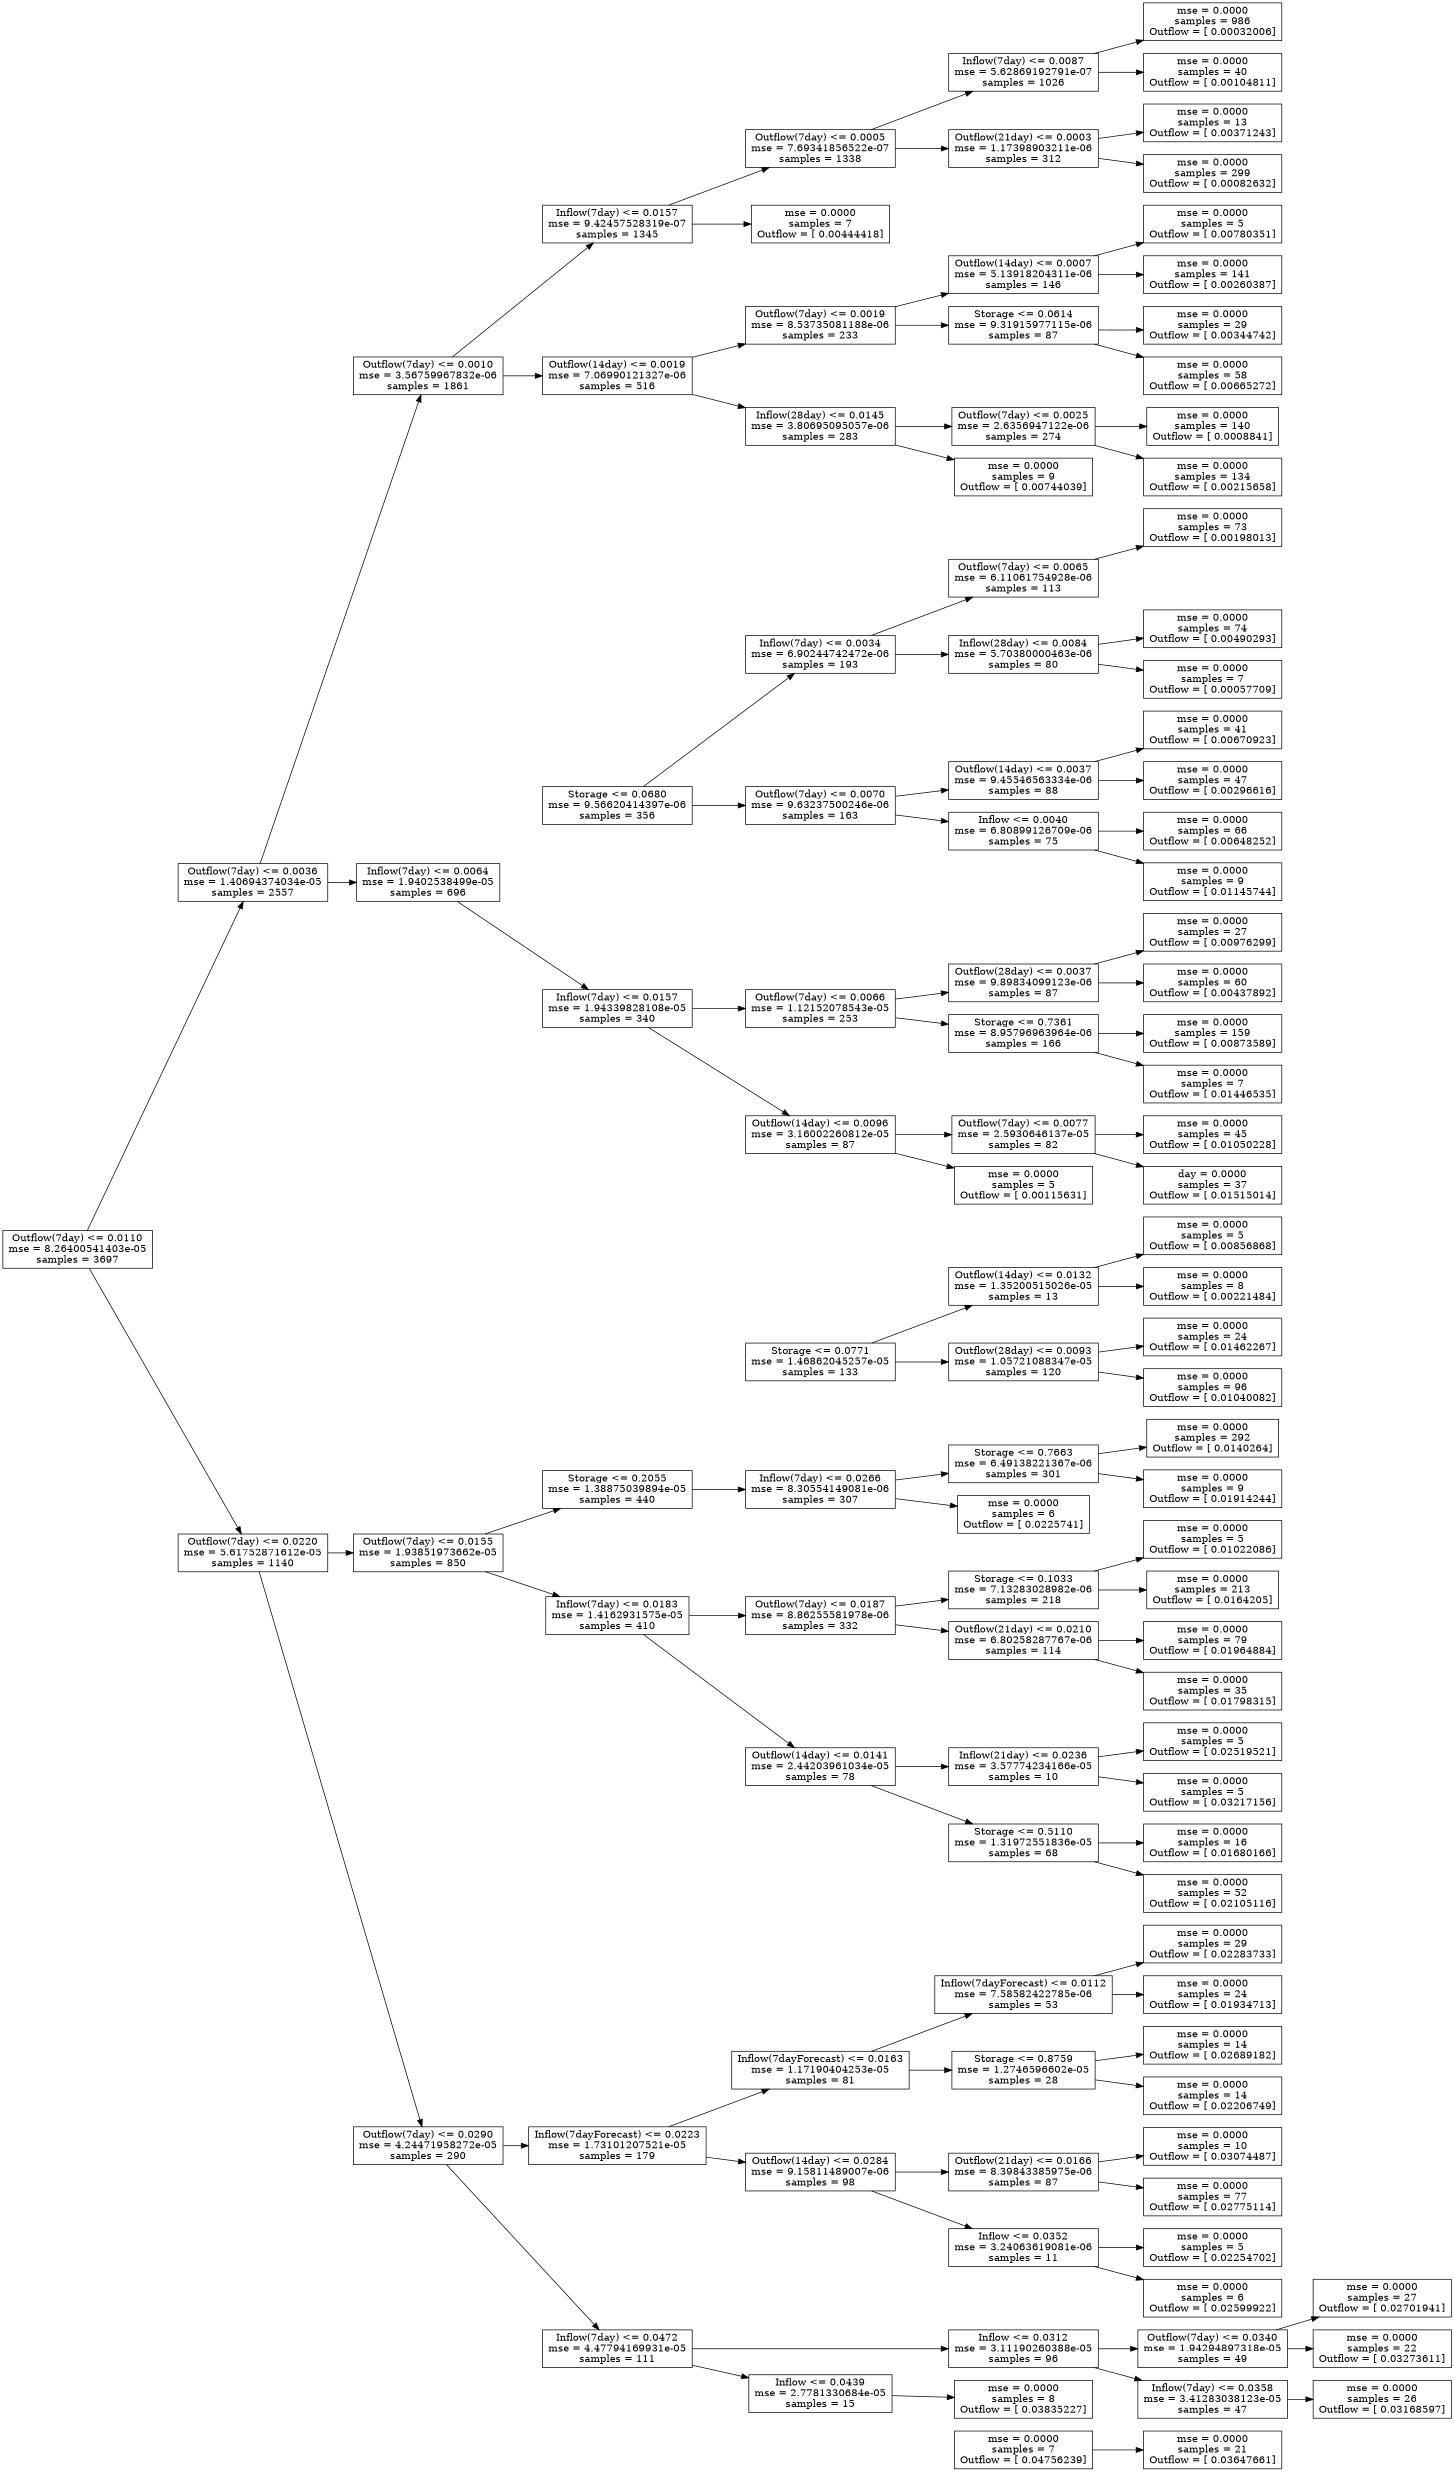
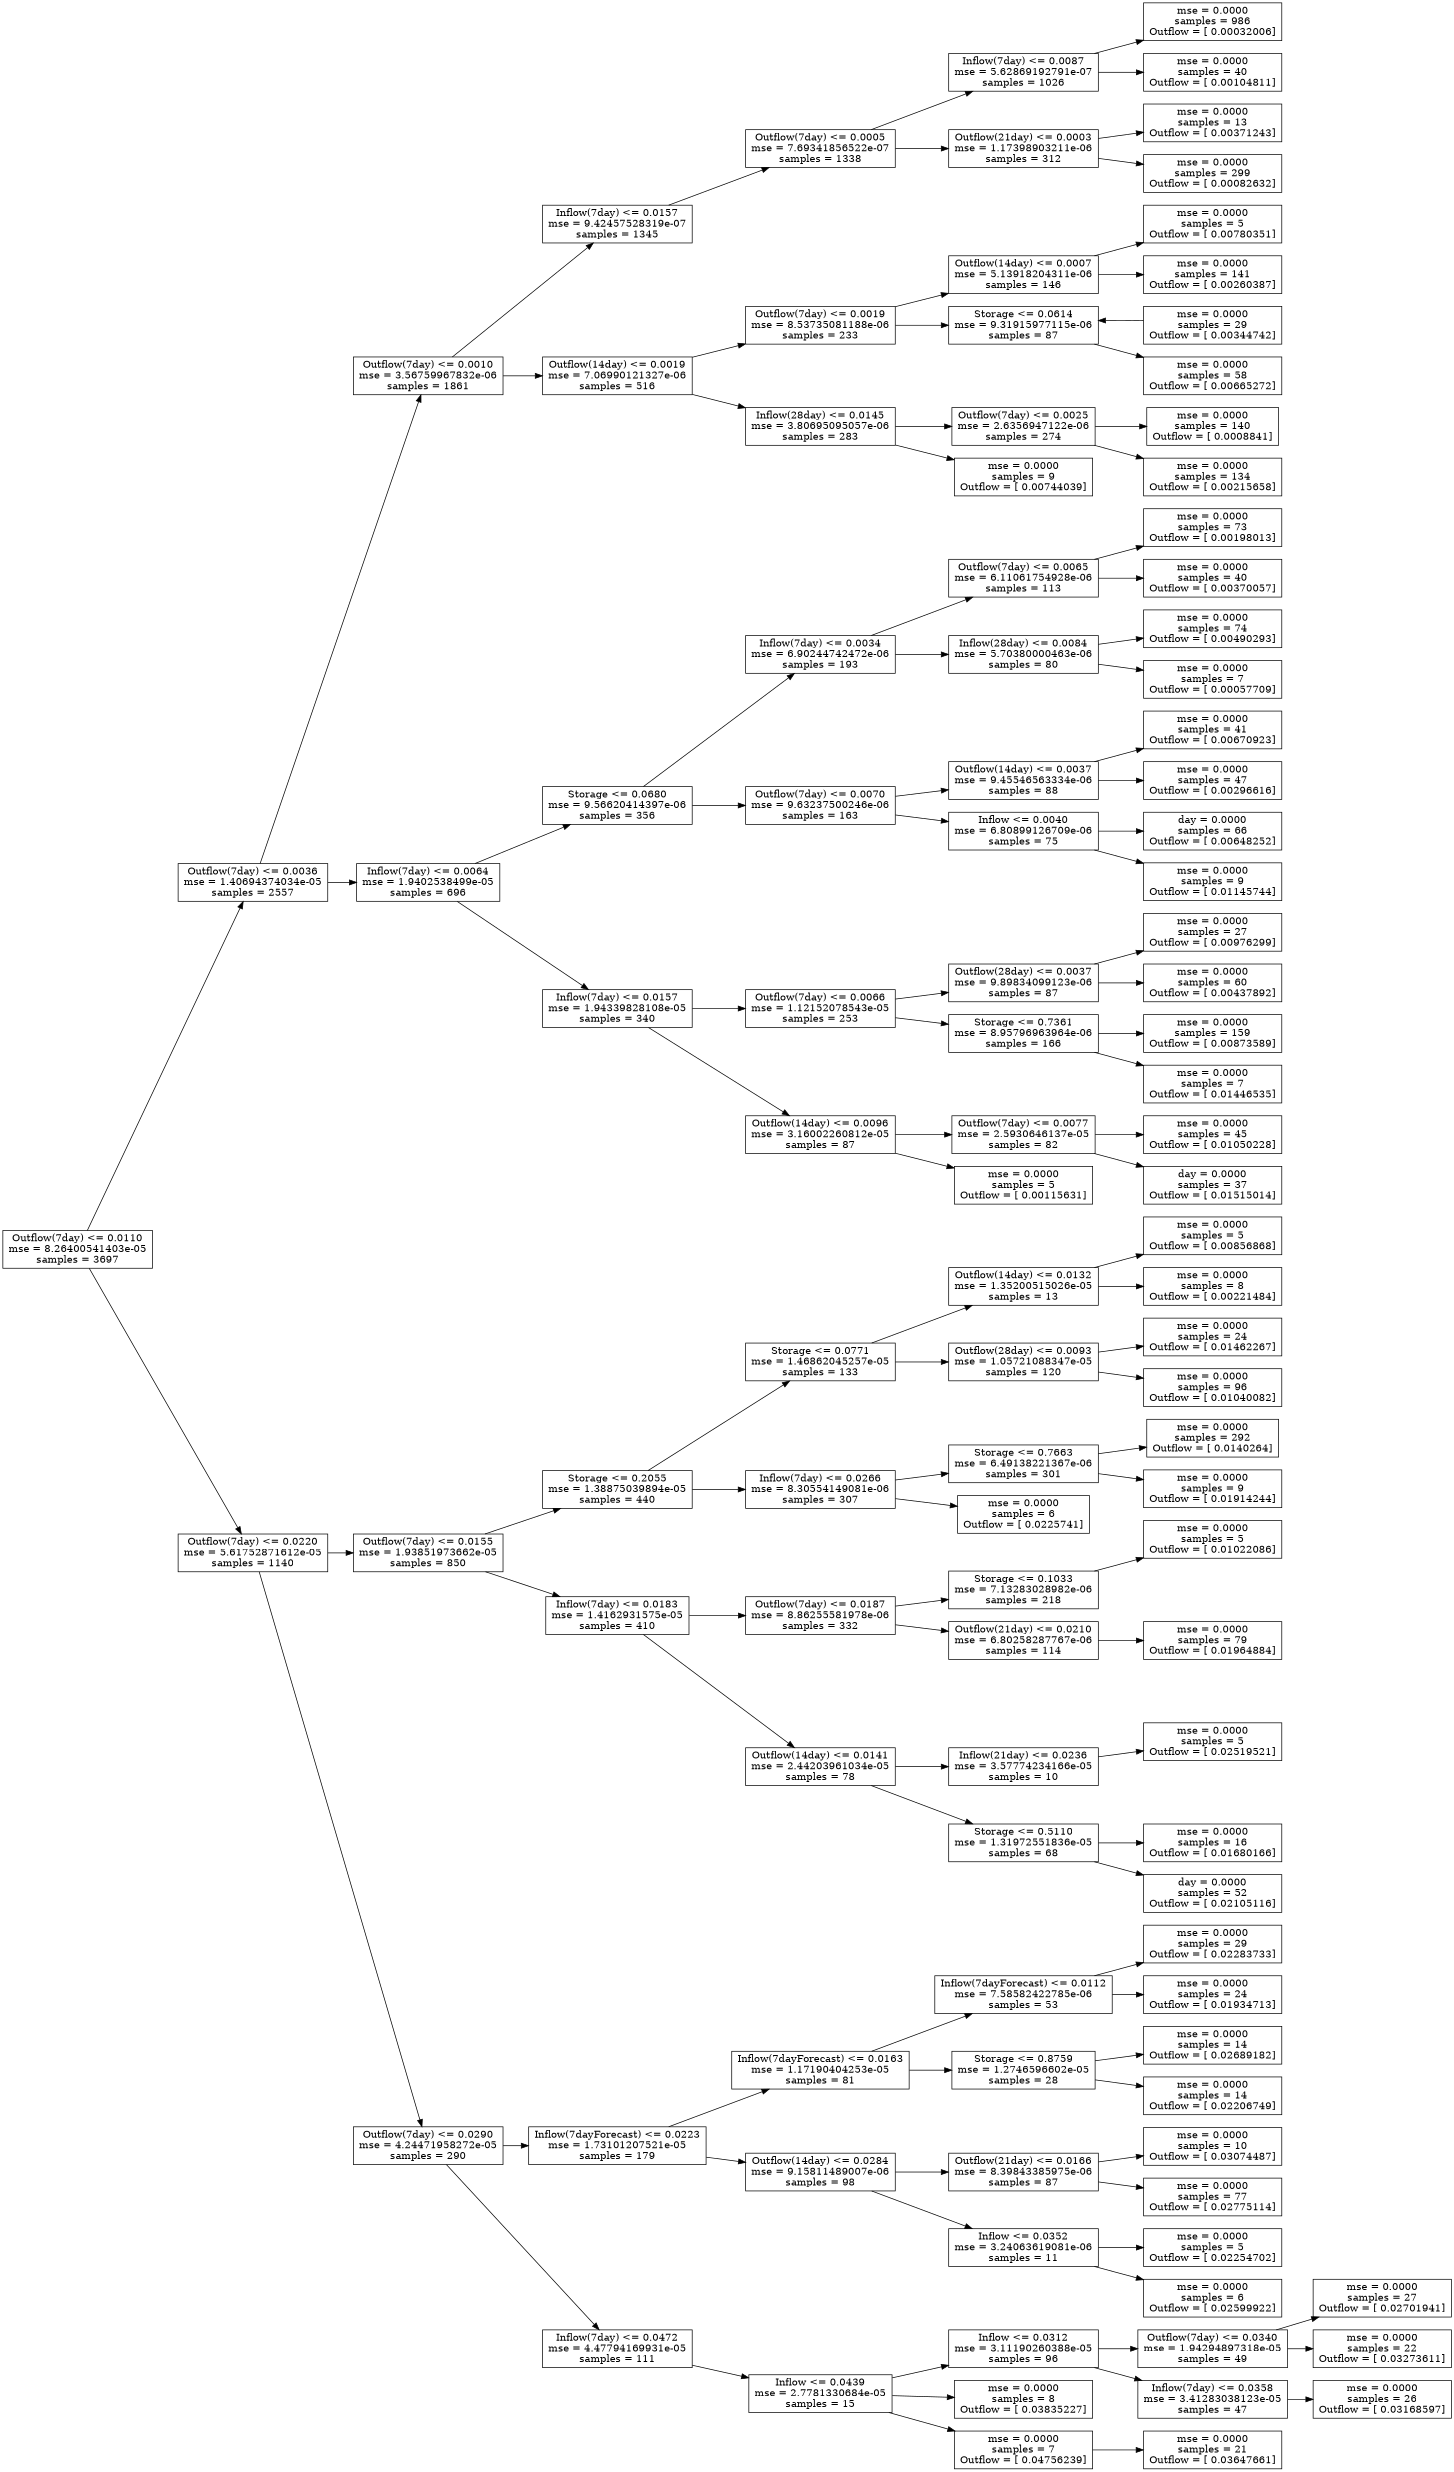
node "mse = 0.0000 samples = 7 Outflow = [ 0.00444418]": removed
edge "Storage <= 0.0614 mse = 9.31915977115e-06 samples = 87" -> "mse = 0.0000 samples = 29 Outflow = [ 0.00344742]": reversed
node "mse = 0.0000 samples = 40 Outflow = [ 0.00370057]": added
node "mse = 0.0000 samples = 66 Outflow = [ 0.00648252]": label "mse = 0.0000 samples = 66 Outflow = [ 0.00648252]" -> "day = 0.0000 samples = 66 Outflow = [ 0.00648252]"
edge "Inflow(7day) <= 0.0064 mse = 1.9402538499e-05 samples = 696" -> "Storage <= 0.0680 mse = 9.56620414397e-06 samples = 356": added
edge "Storage <= 0.2055 mse = 1.38875039894e-05 samples = 440" -> "Storage <= 0.0771 mse = 1.46862045257e-05 samples = 133": added
node "mse = 0.0000 samples = 213 Outflow = [ 0.0164205]": removed
node "mse = 0.0000 samples = 35 Outflow = [ 0.01798315]": removed
node "mse = 0.0000 samples = 5 Outflow = [ 0.03217156]": removed
node "mse = 0.0000 samples = 52 Outflow = [ 0.02105116]": label "mse = 0.0000 samples = 52 Outflow = [ 0.02105116]" -> "day = 0.0000 samples = 52 Outflow = [ 0.02105116]"
edge "Inflow(7day) <= 0.0472 mse = 4.47794169931e-05 samples = 111" -> "Inflow <= 0.0312 mse = 3.11190260388e-05 samples = 96": now "Inflow <= 0.0439 mse = 2.7781330684e-05 samples = 15" -> "Inflow <= 0.0312 mse = 3.11190260388e-05 samples = 96"
edge "Inflow <= 0.0439 mse = 2.7781330684e-05 samples = 15" -> "mse = 0.0000 samples = 7 Outflow = [ 0.04756239]": added
